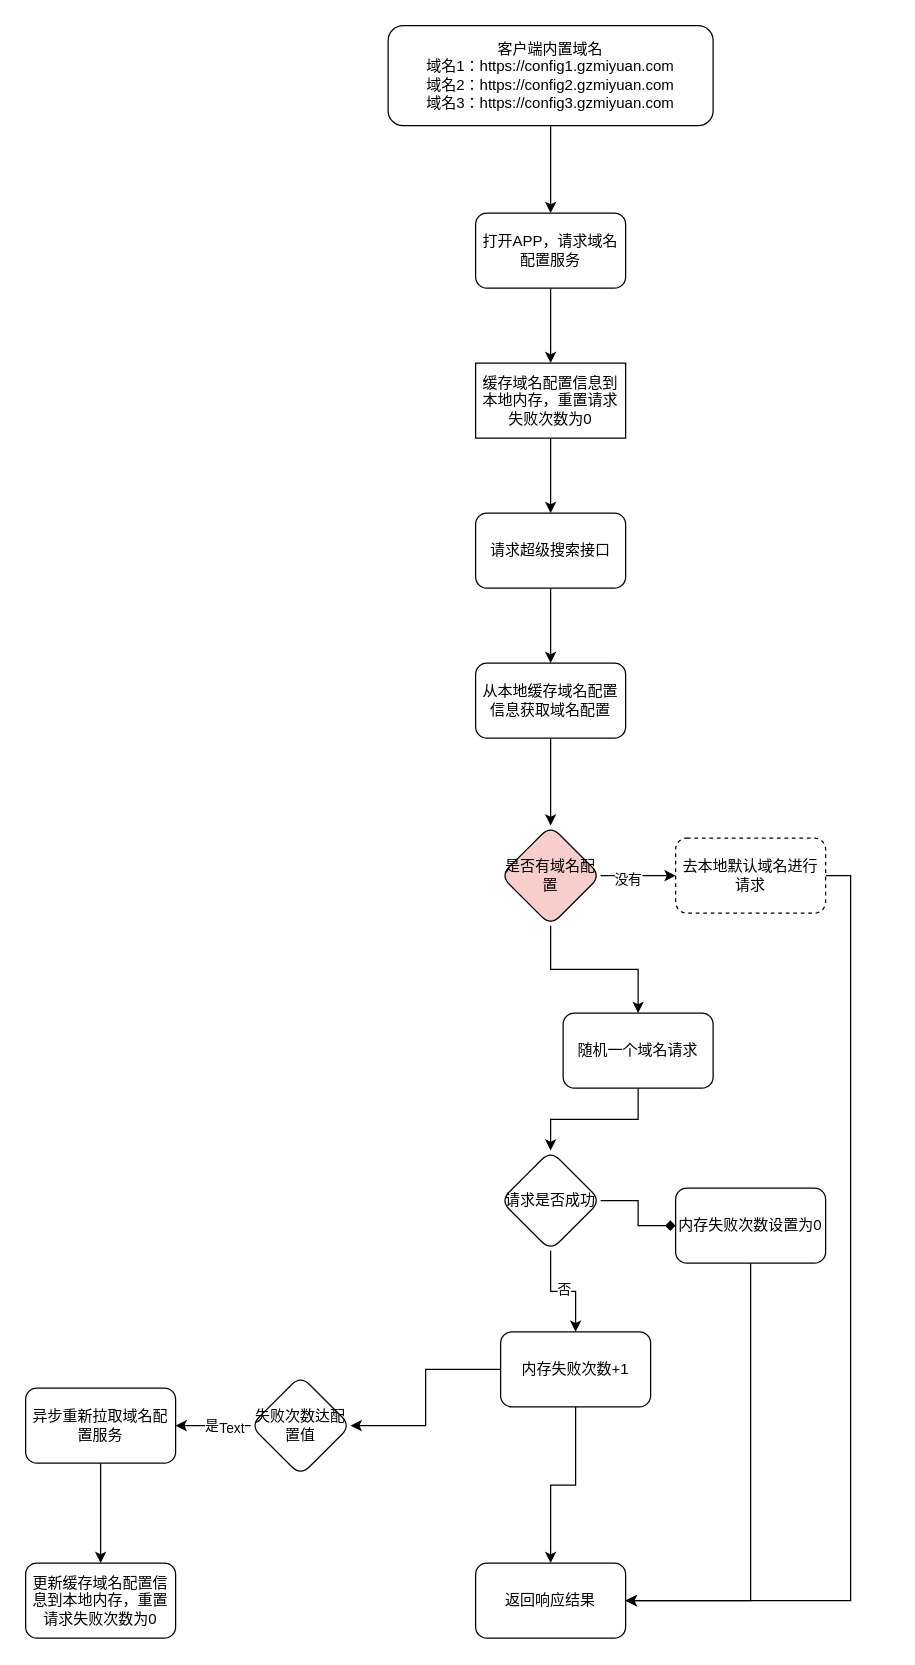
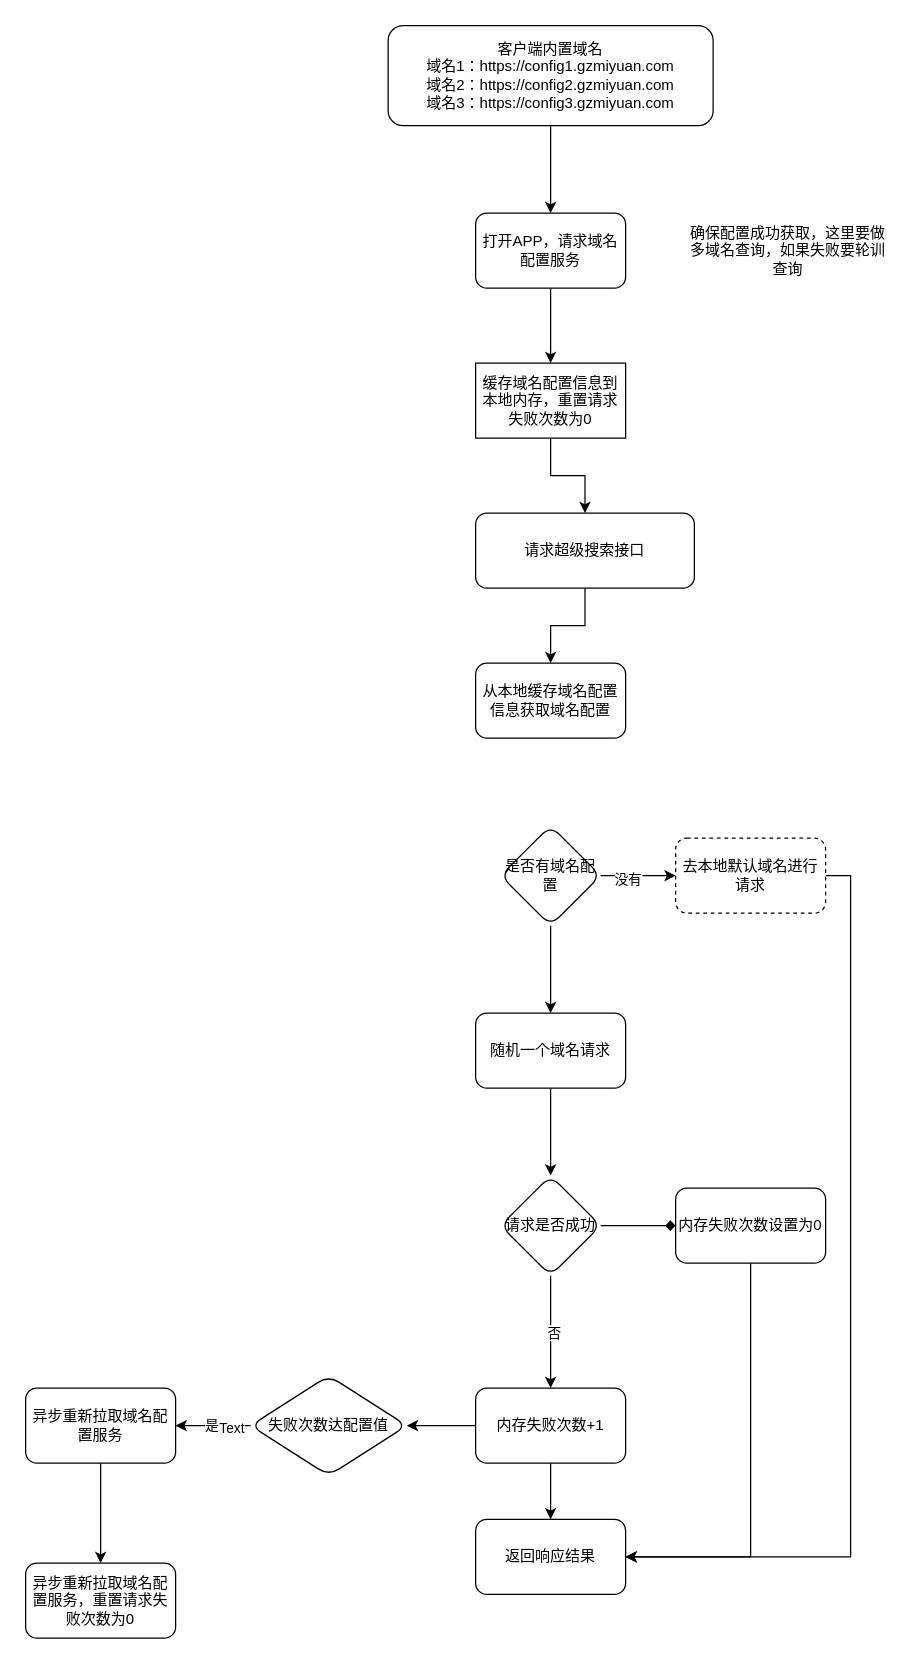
node "确保配置成功获取，这里要做多域名查询，如果失败要轮训查询": added
node "请求超级搜索接口": size 150x75 -> 219x75
edge "从本地缓存域名配置信息获取域名配置" -> "是否有域名配置": removed
node "是否有域名配置": fillcolor #f8cecc -> #ffffff
node "随机一个域名请求": moved (638, 1051) -> (551, 1051)
node "请求是否成功": moved (551, 1201) -> (551, 1226)
node "内存失败次数+1": moved (576, 1369) -> (551, 1426)
node "失败次数达配置值": size 100x100 -> 156x100
node "更新缓存域名配置信息到本地内存，重置请求失败次数为0": label "更新缓存域名配置信息到本地内存，重置请求失败次数为0" -> "异步重新拉取域名配置服务，重置请求失败次数为0"
node "返回响应结果": moved (551, 1601) -> (551, 1557)
